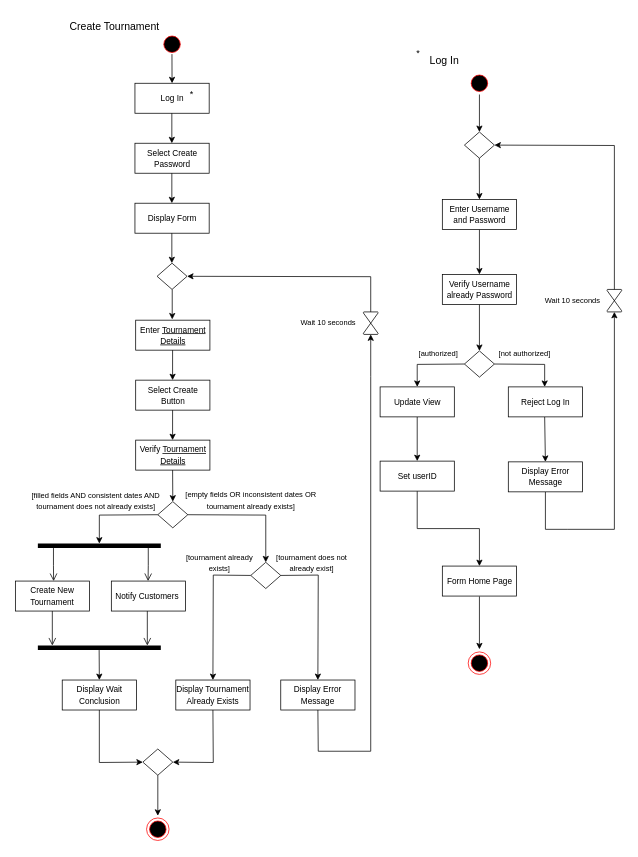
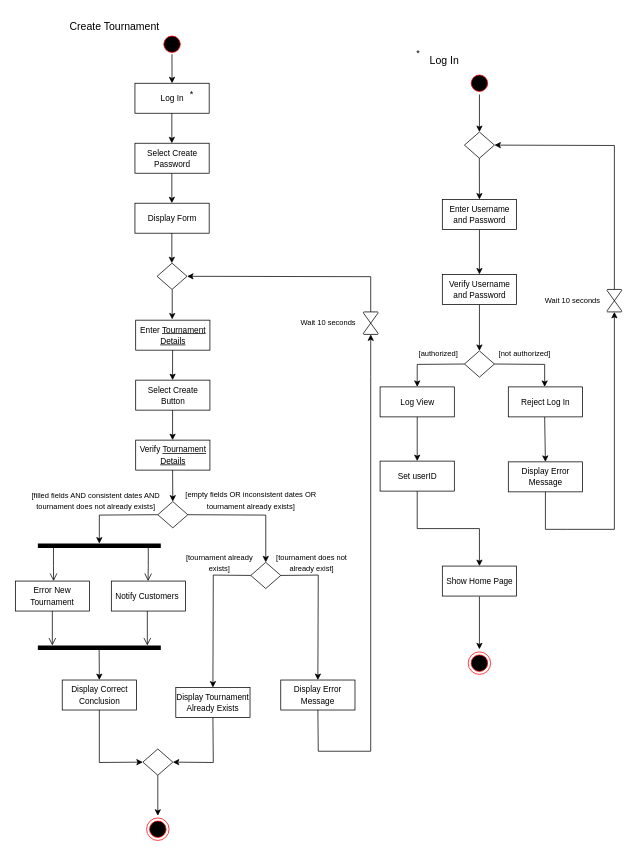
node "Verify Username already Password": label "Verify Username already Password" -> "Verify Username and Password"
node "Update View": label "Update View" -> "Log View"
node "Form Home Page": label "Form Home Page" -> "Show Home Page"
node "Create New Tournament": label "Create New Tournament" -> "Error New Tournament"
node "Display Wait Conclusion": label "Display Wait Conclusion" -> "Display Correct Conclusion"
node "Display Tournament Already Exists": moved (213, 695) -> (213, 702)
